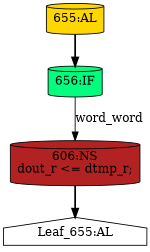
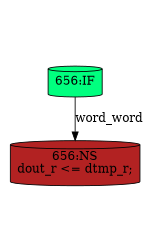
node "655:AL": removed
node "606:NS dout_r <= dtmp_r;": label "606:NS dout_r <= dtmp_r;" -> "656:NS dout_r <= dtmp_r;"
node "Leaf_655:AL": removed
